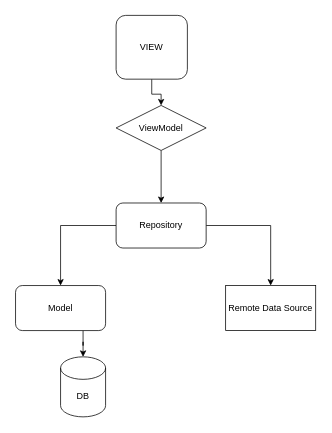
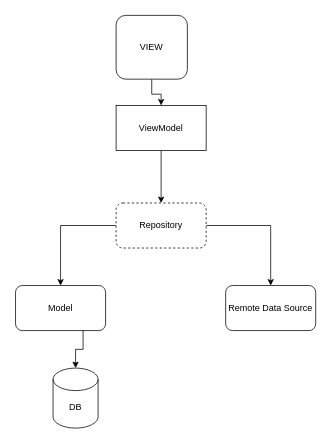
node "ViewModel": shape diamond -> rectangle
node "Repository": style solid -> dashed
node "Remote Data Source": shape rectangle -> rounded rectangle
node "DB": moved (83, 387) -> (75, 398)
